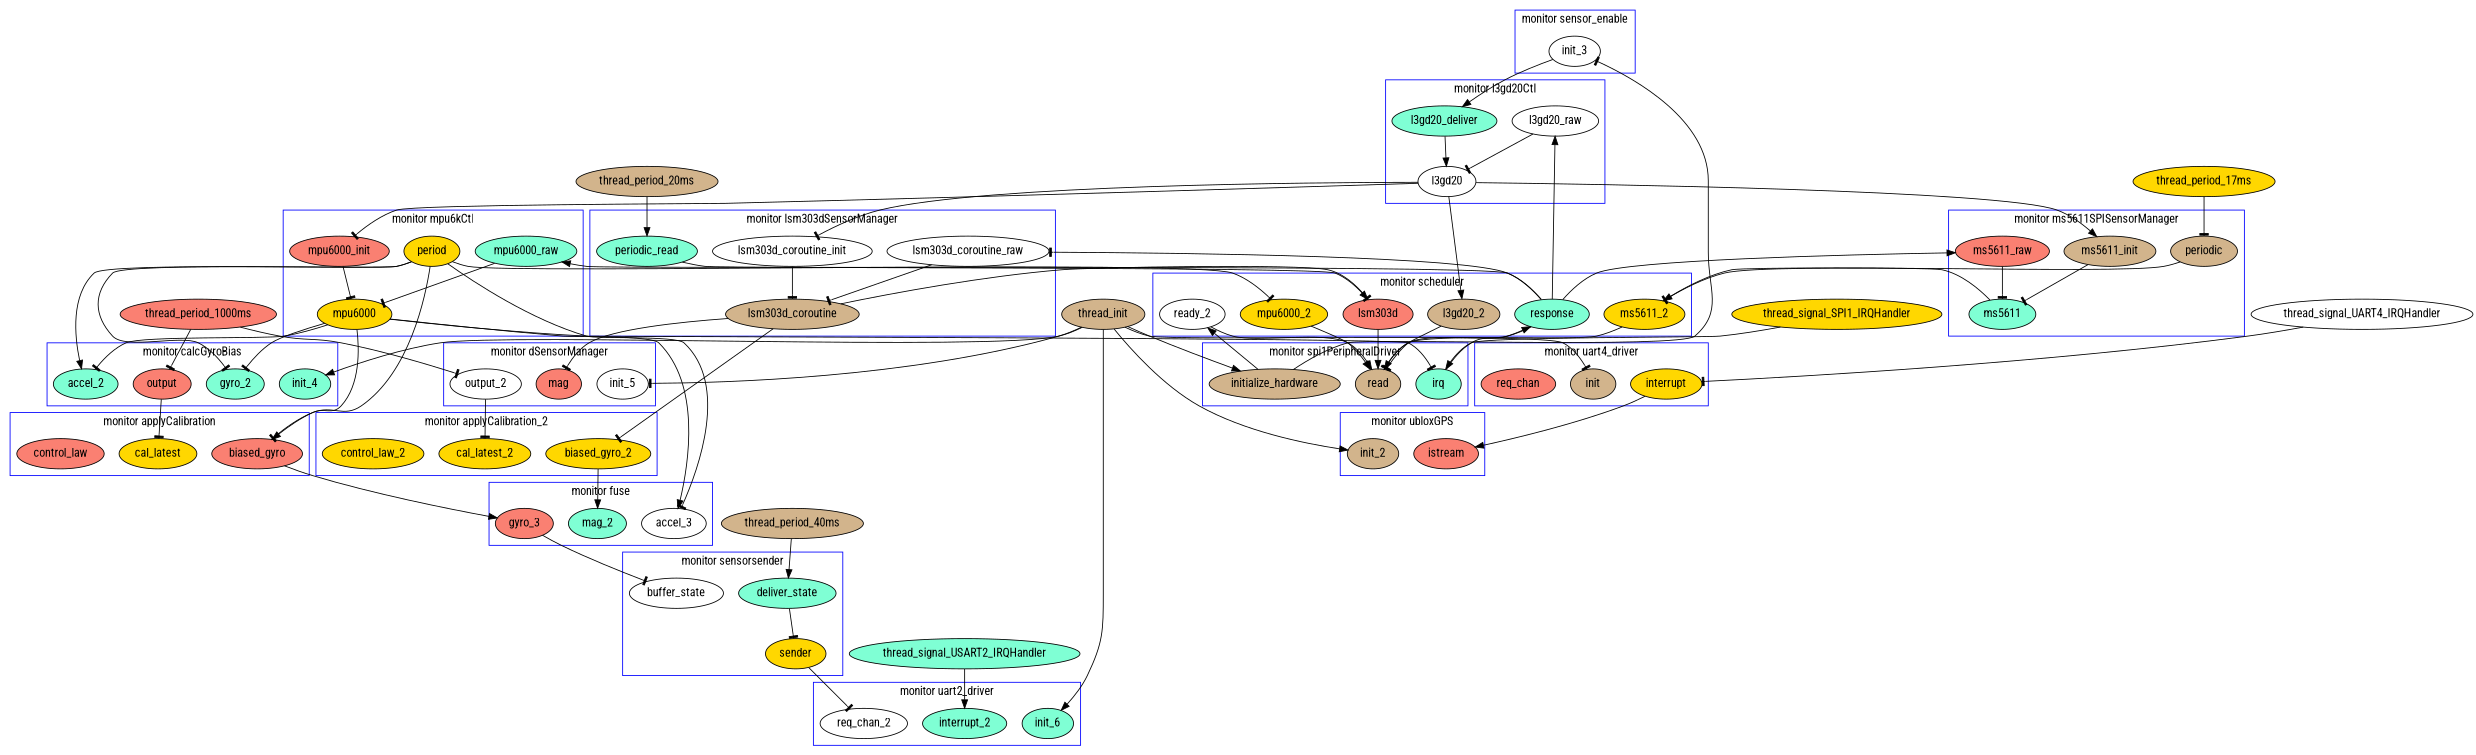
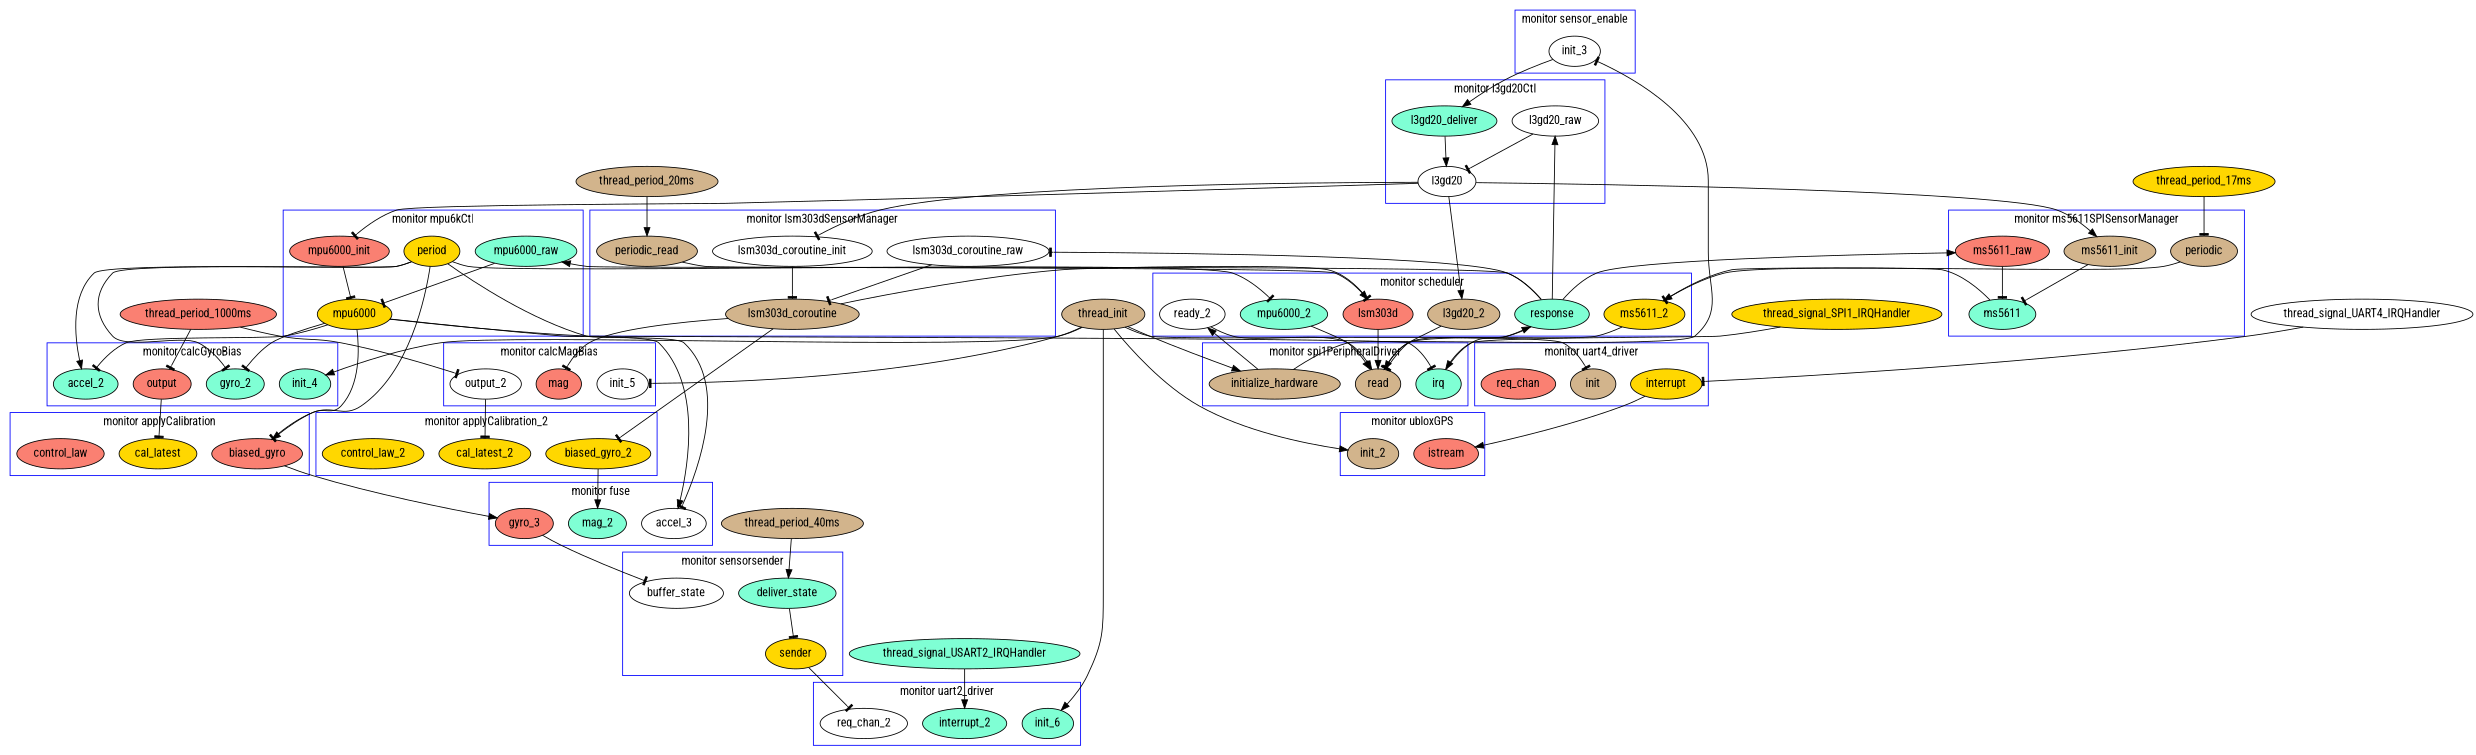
node "periodic_read": fillcolor aquamarine -> tan
node "mpu6000_2": fillcolor gold -> aquamarine
cluster "monitor dSensorManager": label "monitor dSensorManager" -> "monitor calcMagBias"
